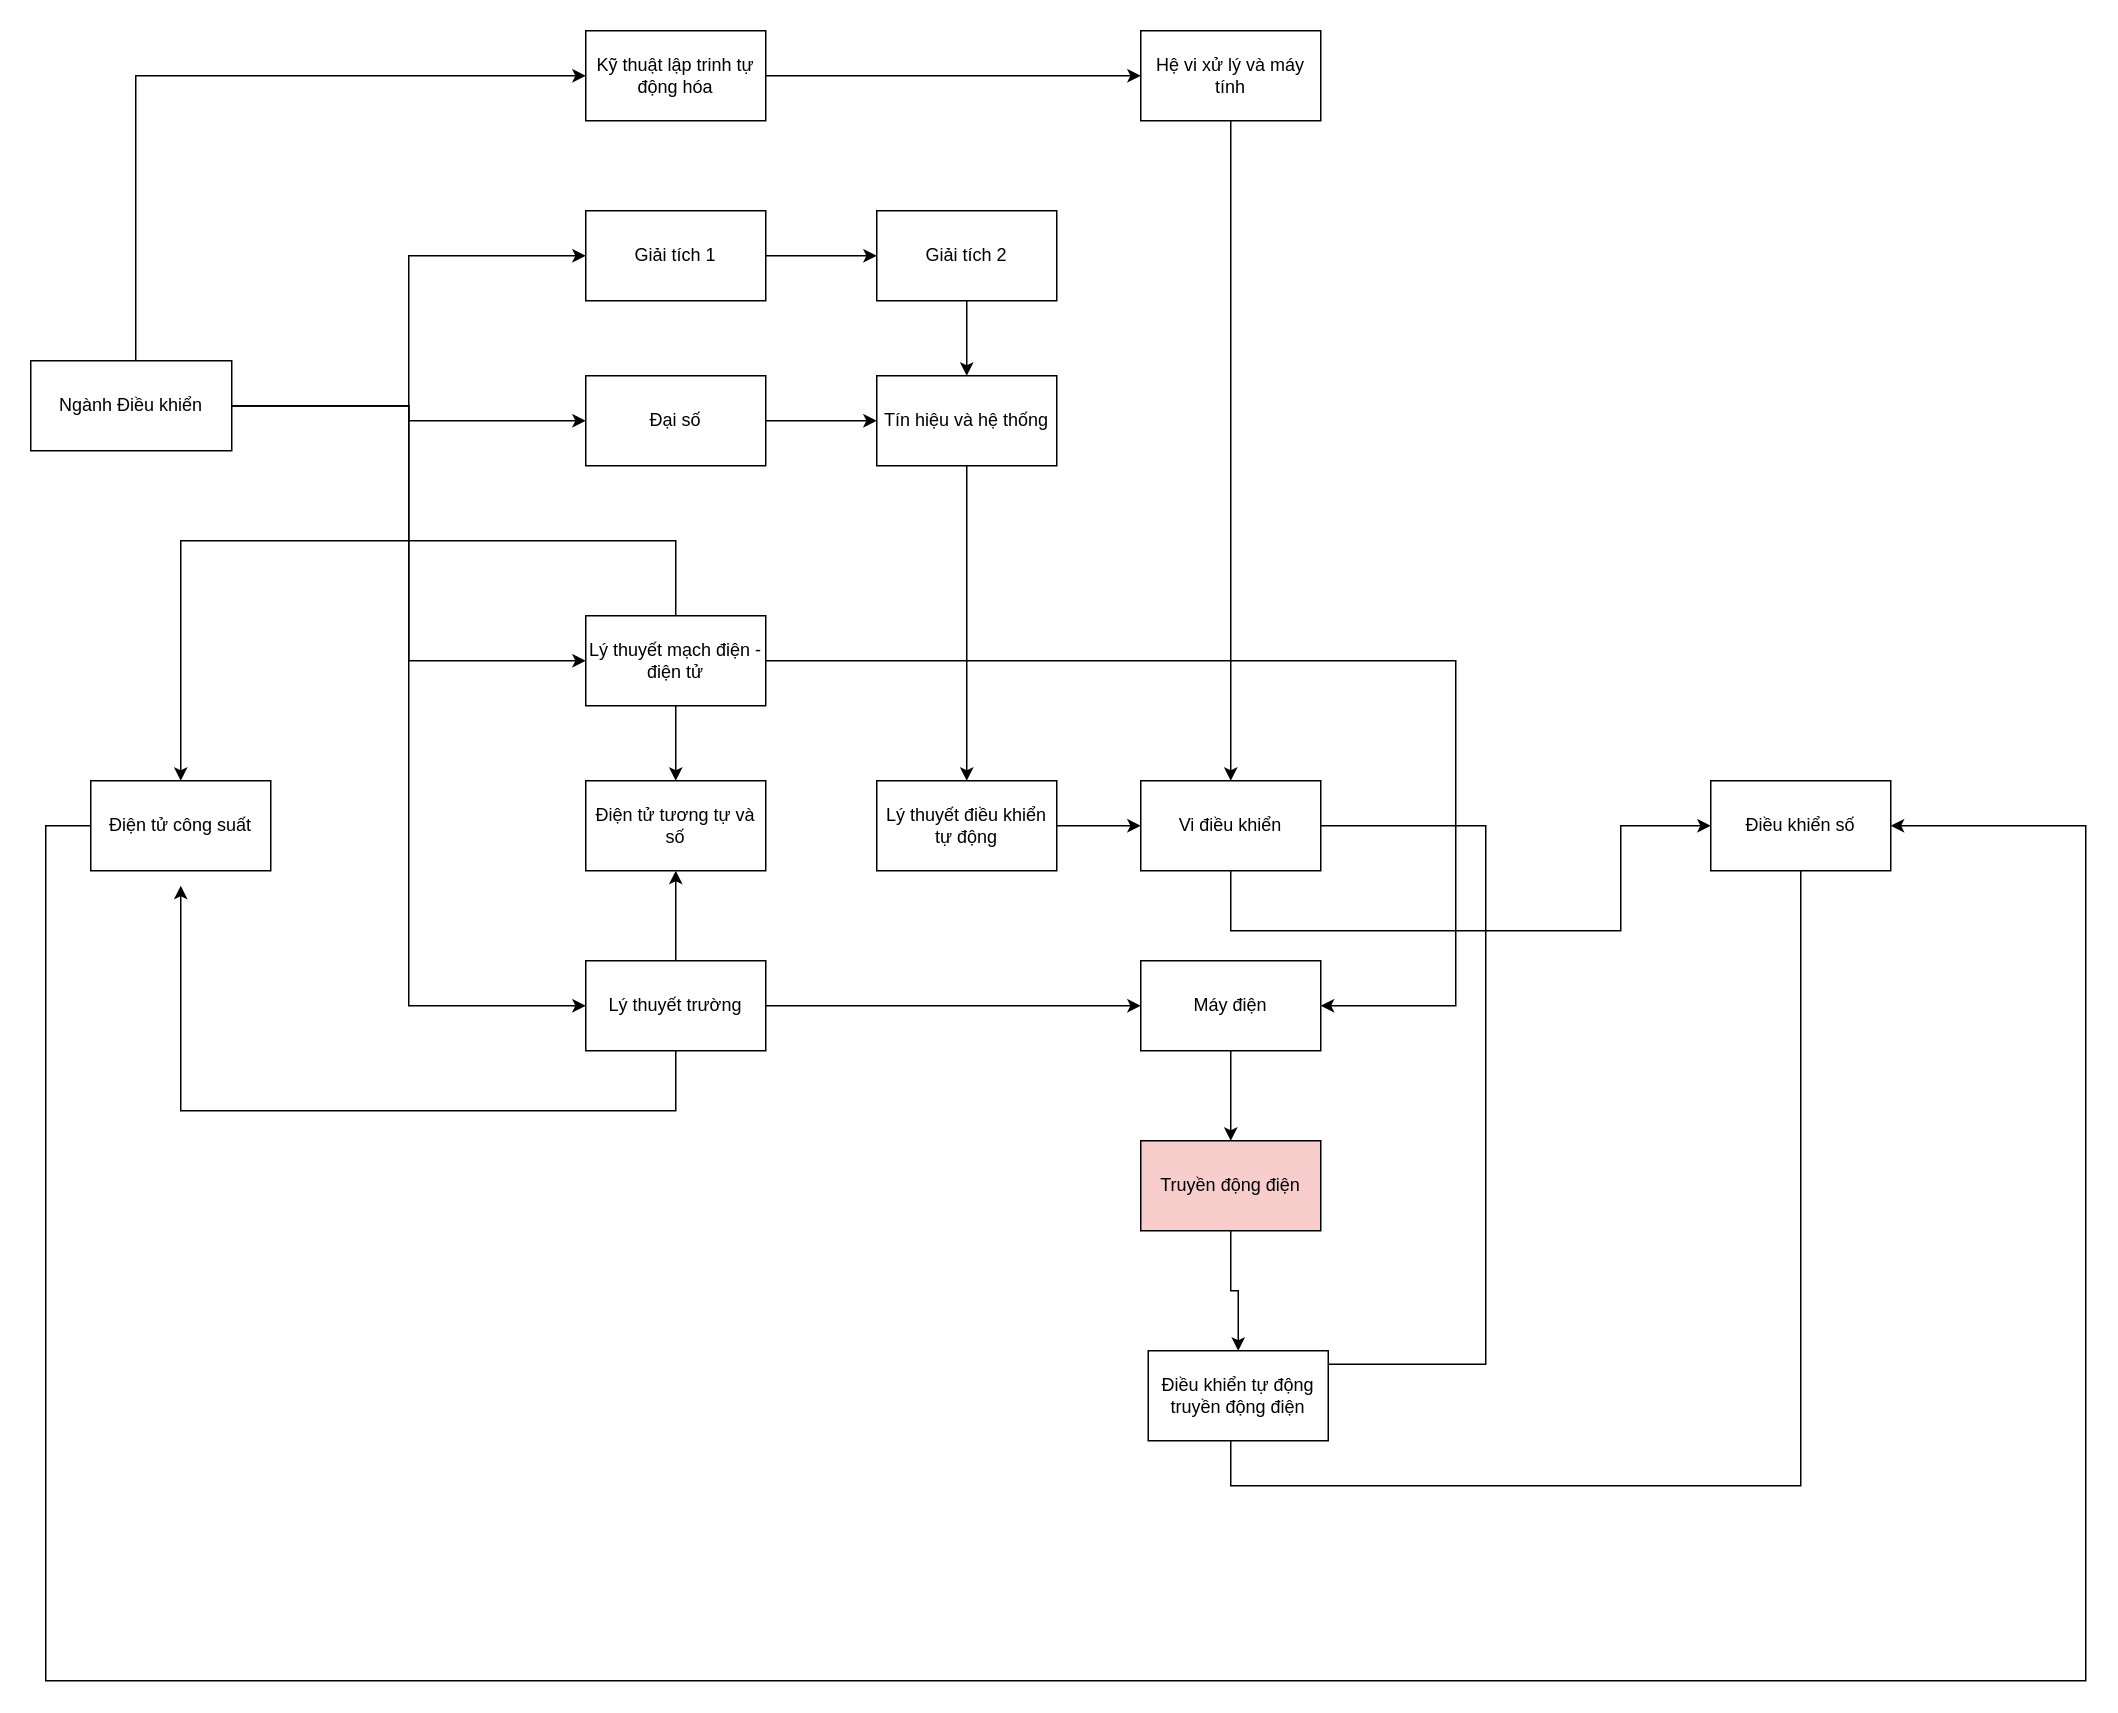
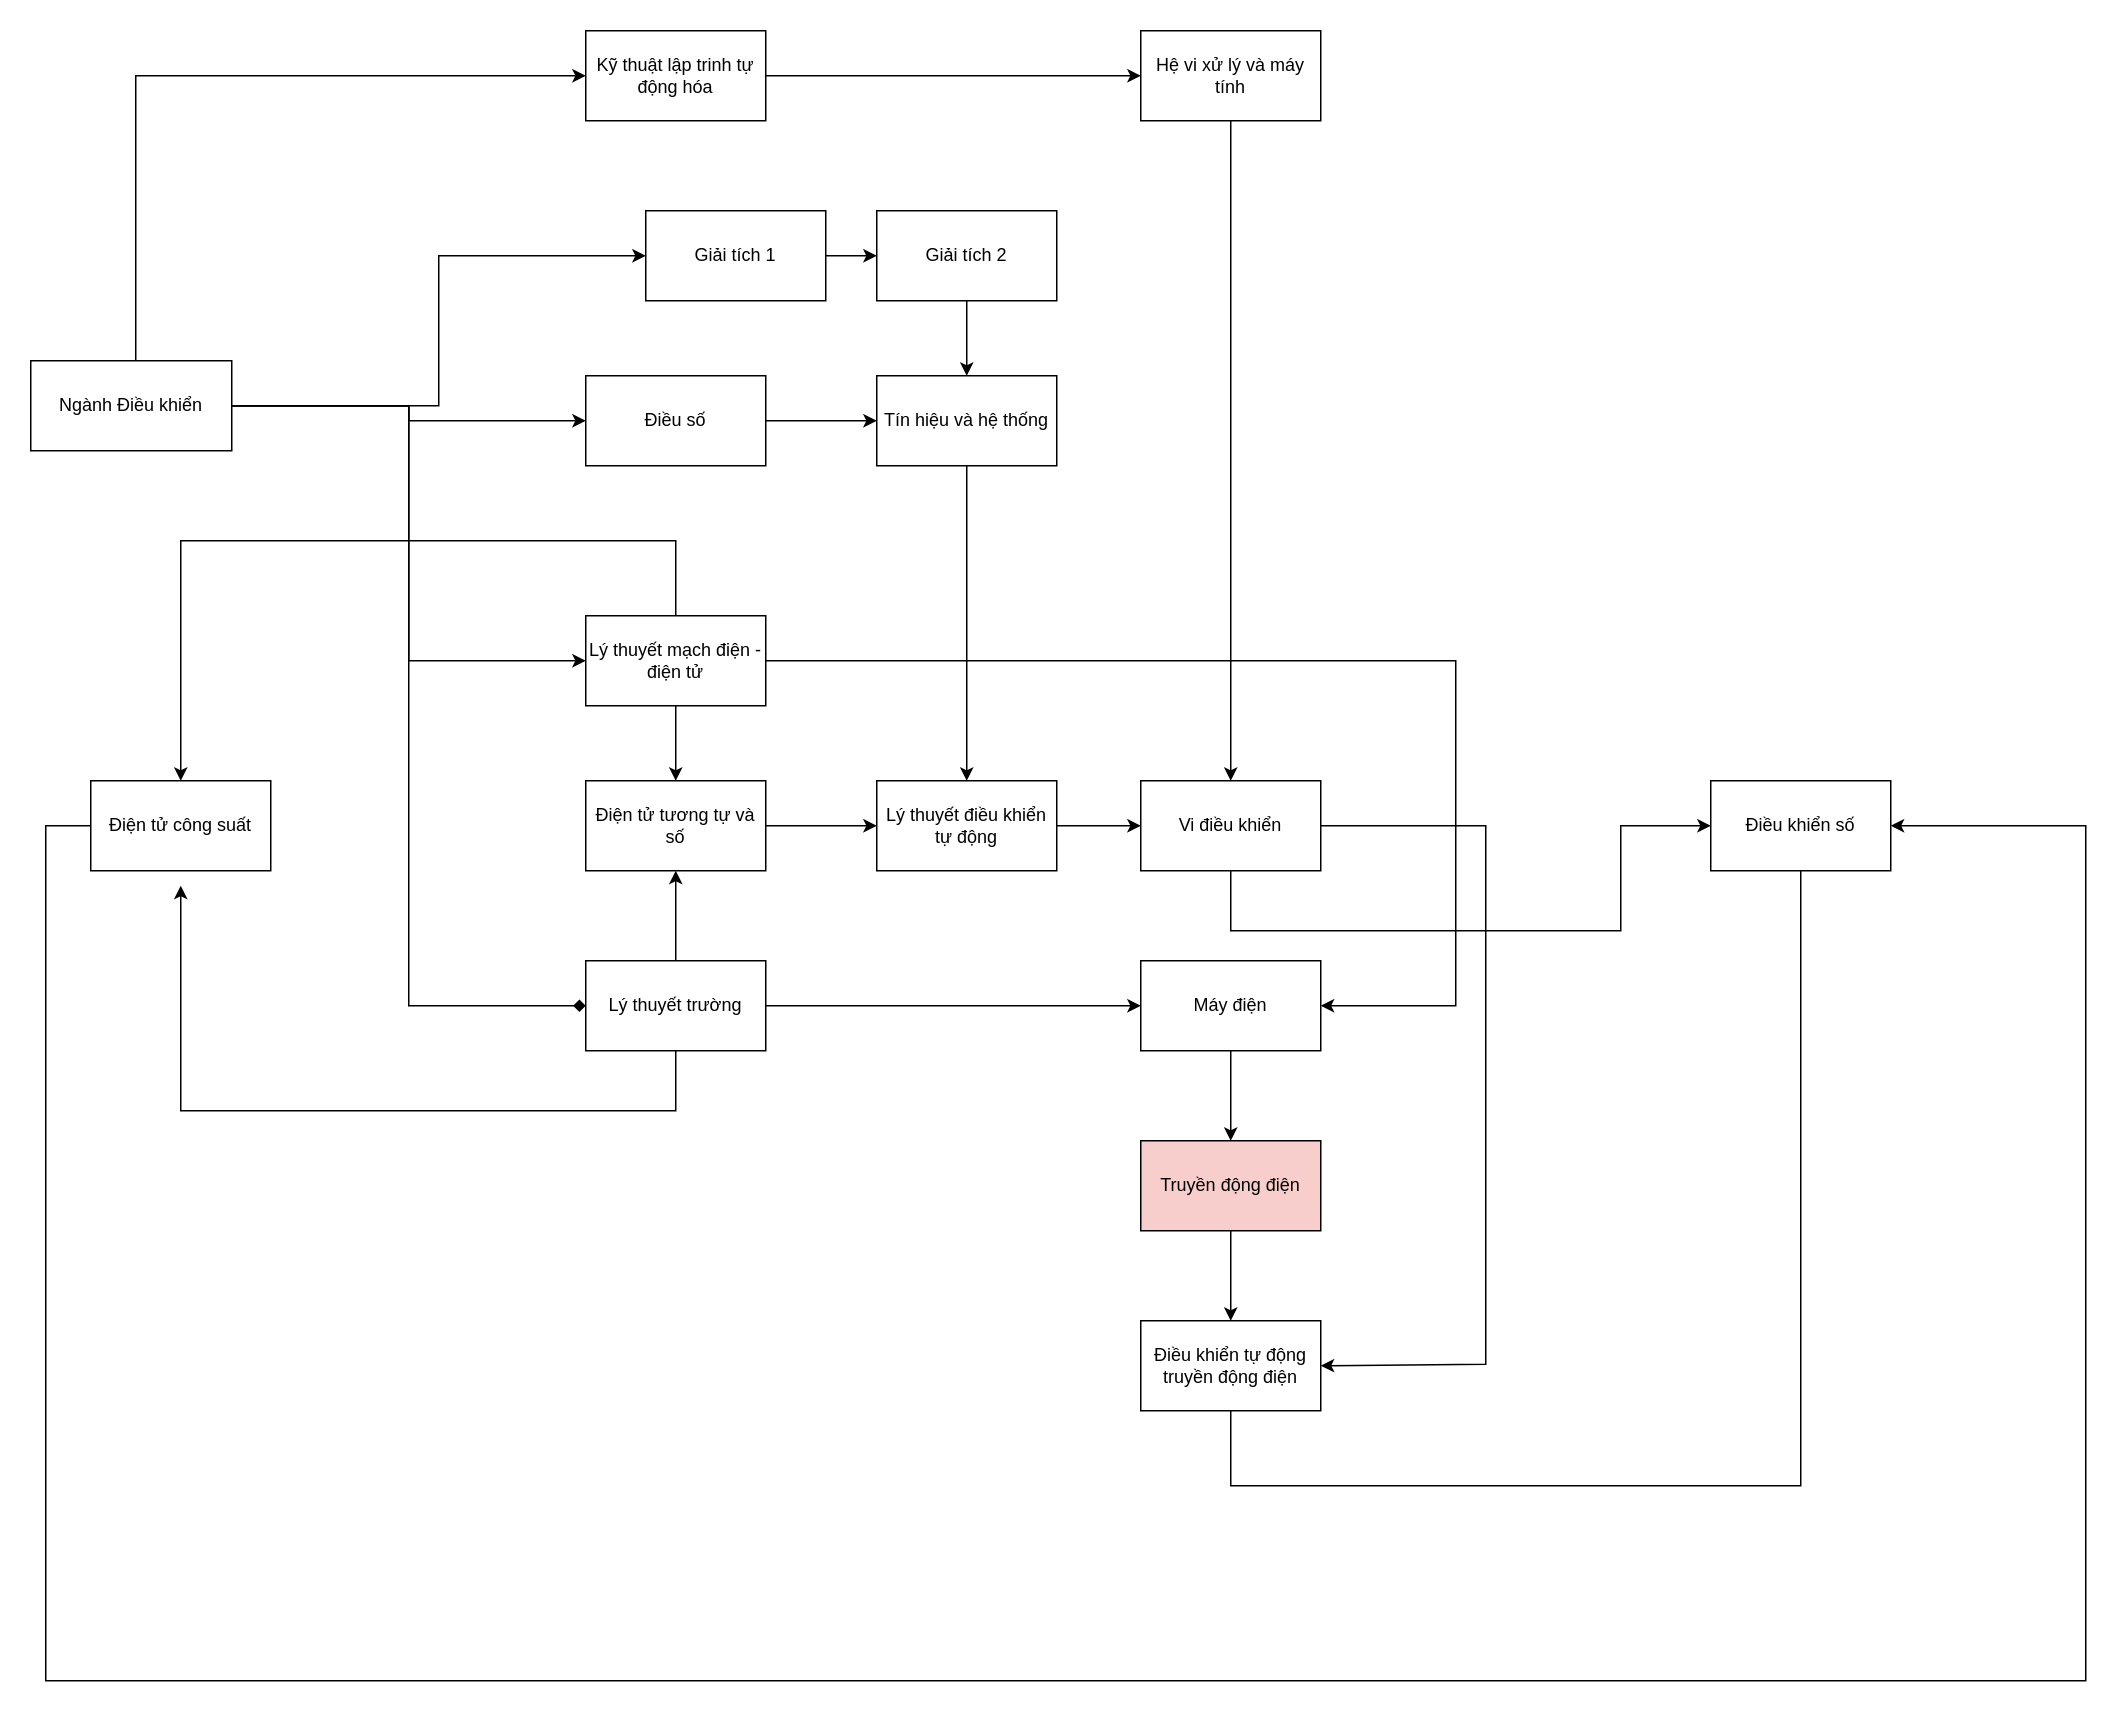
node "Giải tích 1": moved (676, 256) -> (736, 256)
node "Đại số": label "Đại số" -> "Điều số"
edge "Điện tử tương tự và số" -> "Lý thuyết điều khiển tự động": added
edge "Ngành Điều khiển" -> "Lý thuyết trường": arrowhead classic -> diamond
node "Điều khiển tự động truyền động điện": moved (1238, 1396) -> (1231, 1366)
